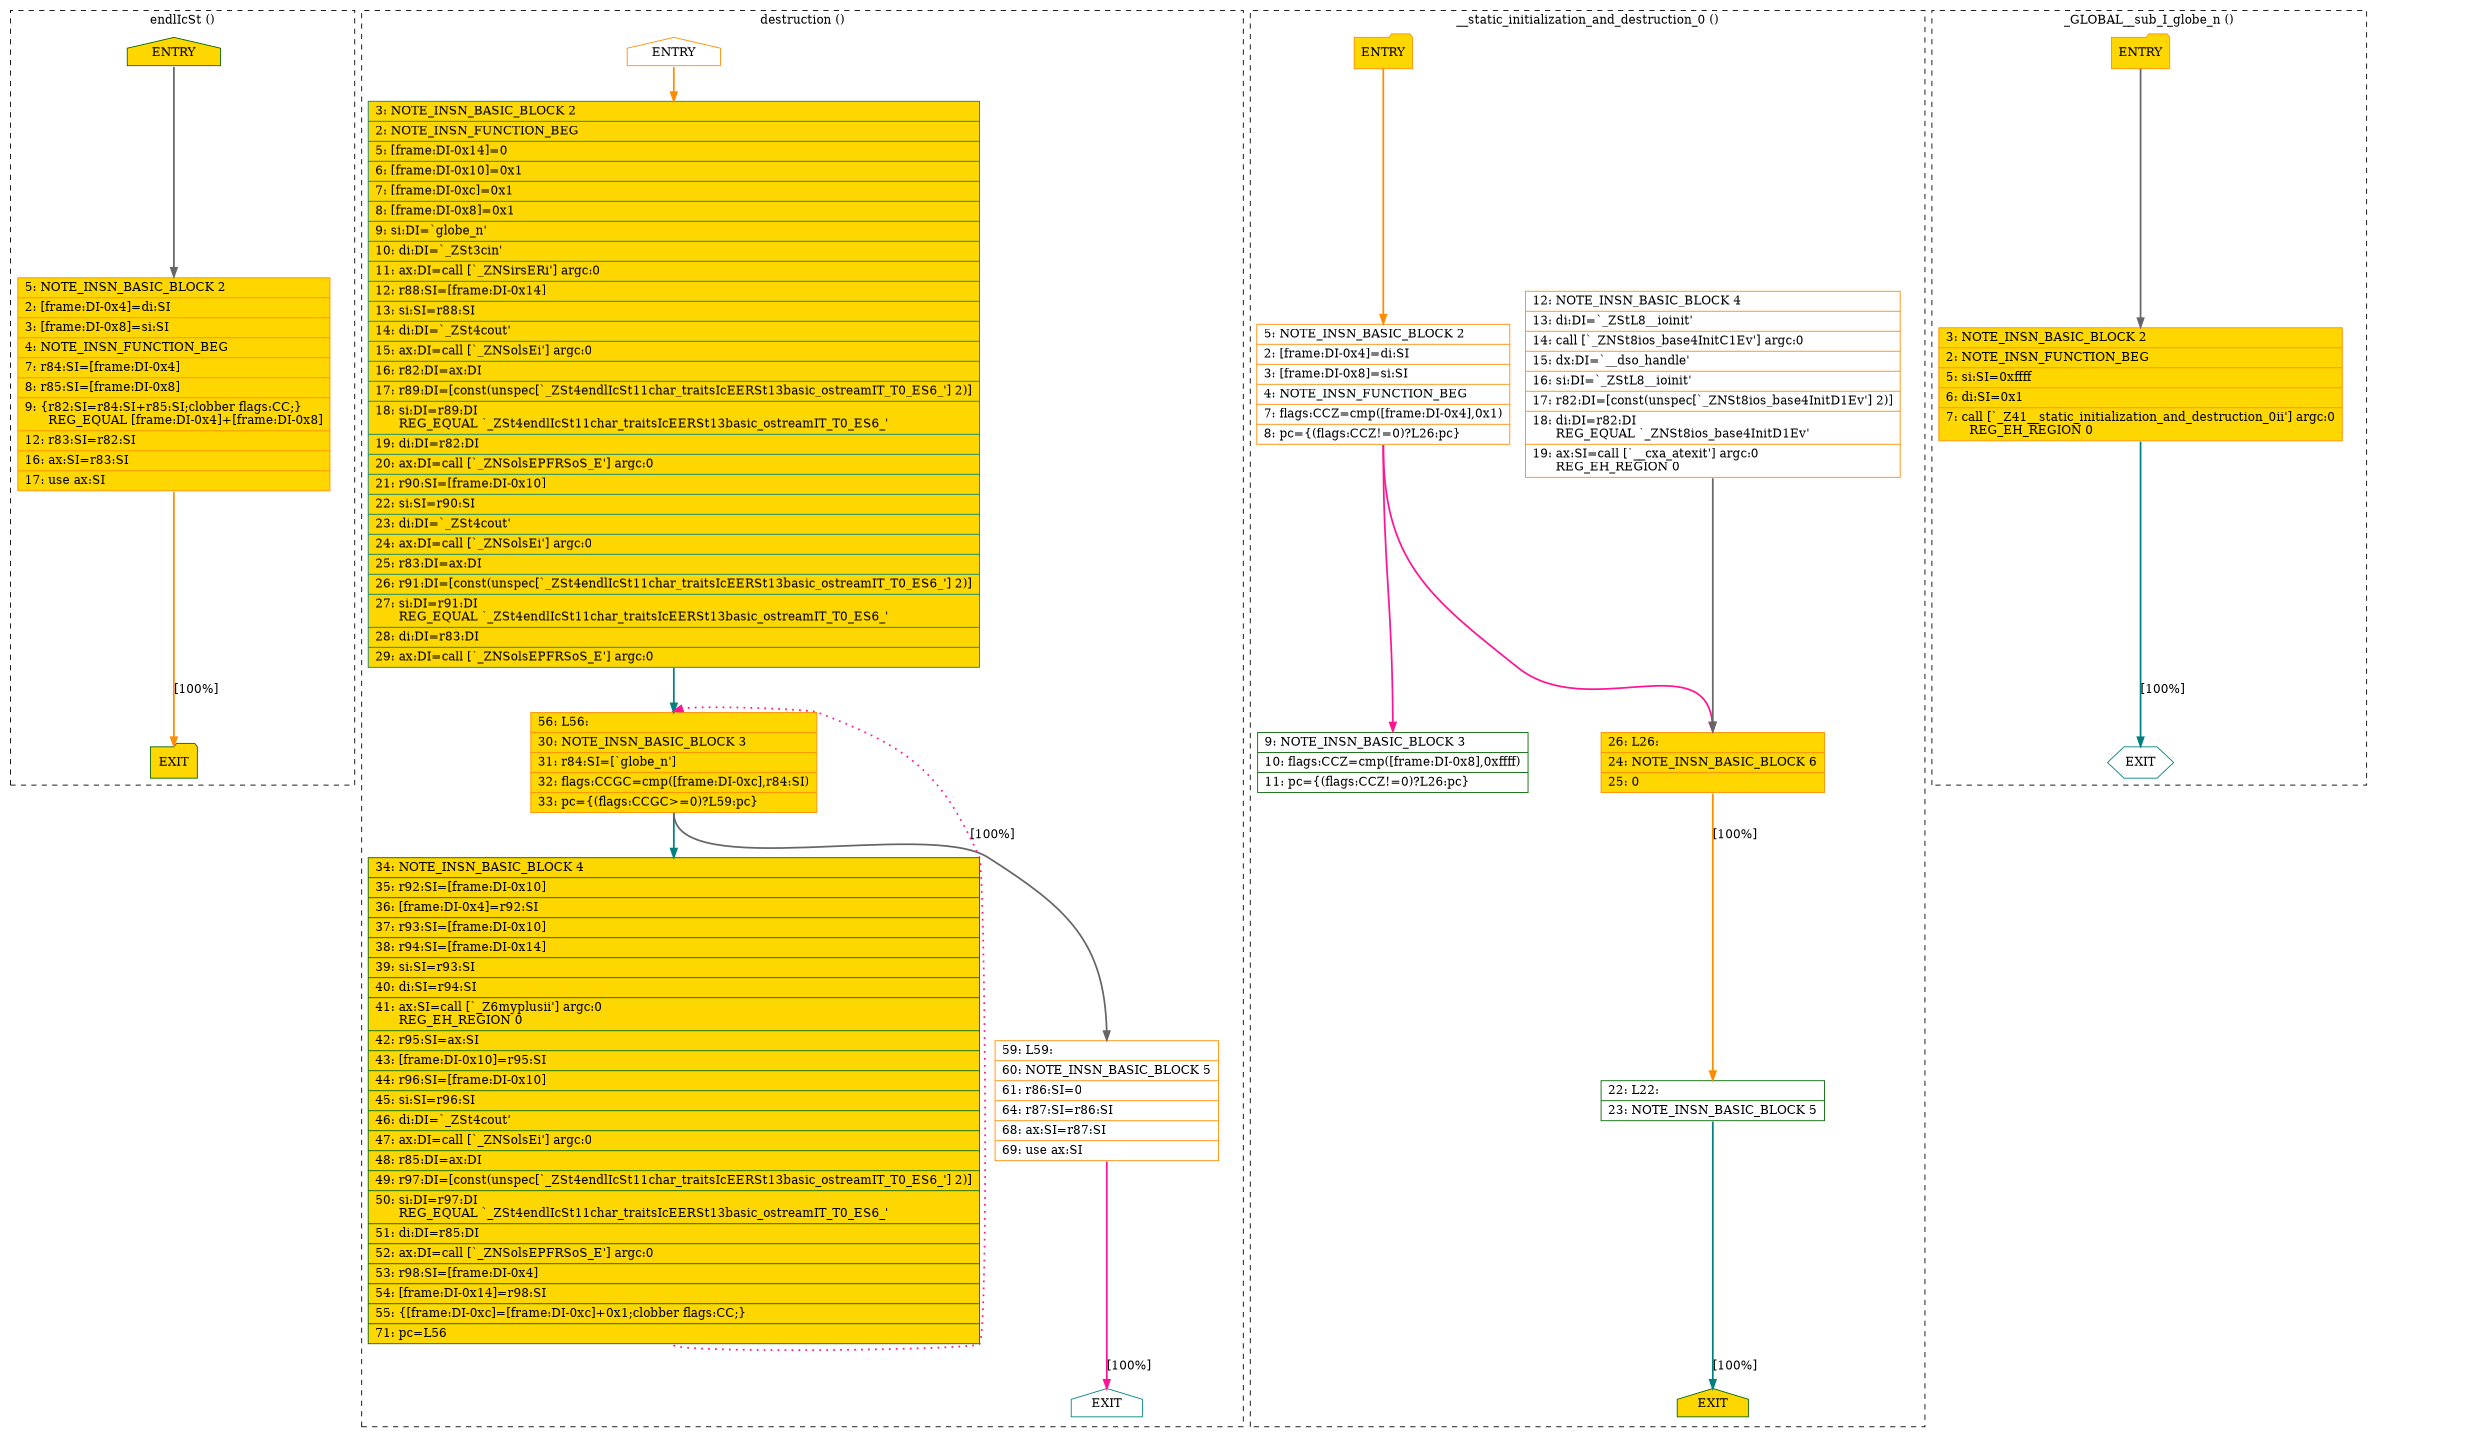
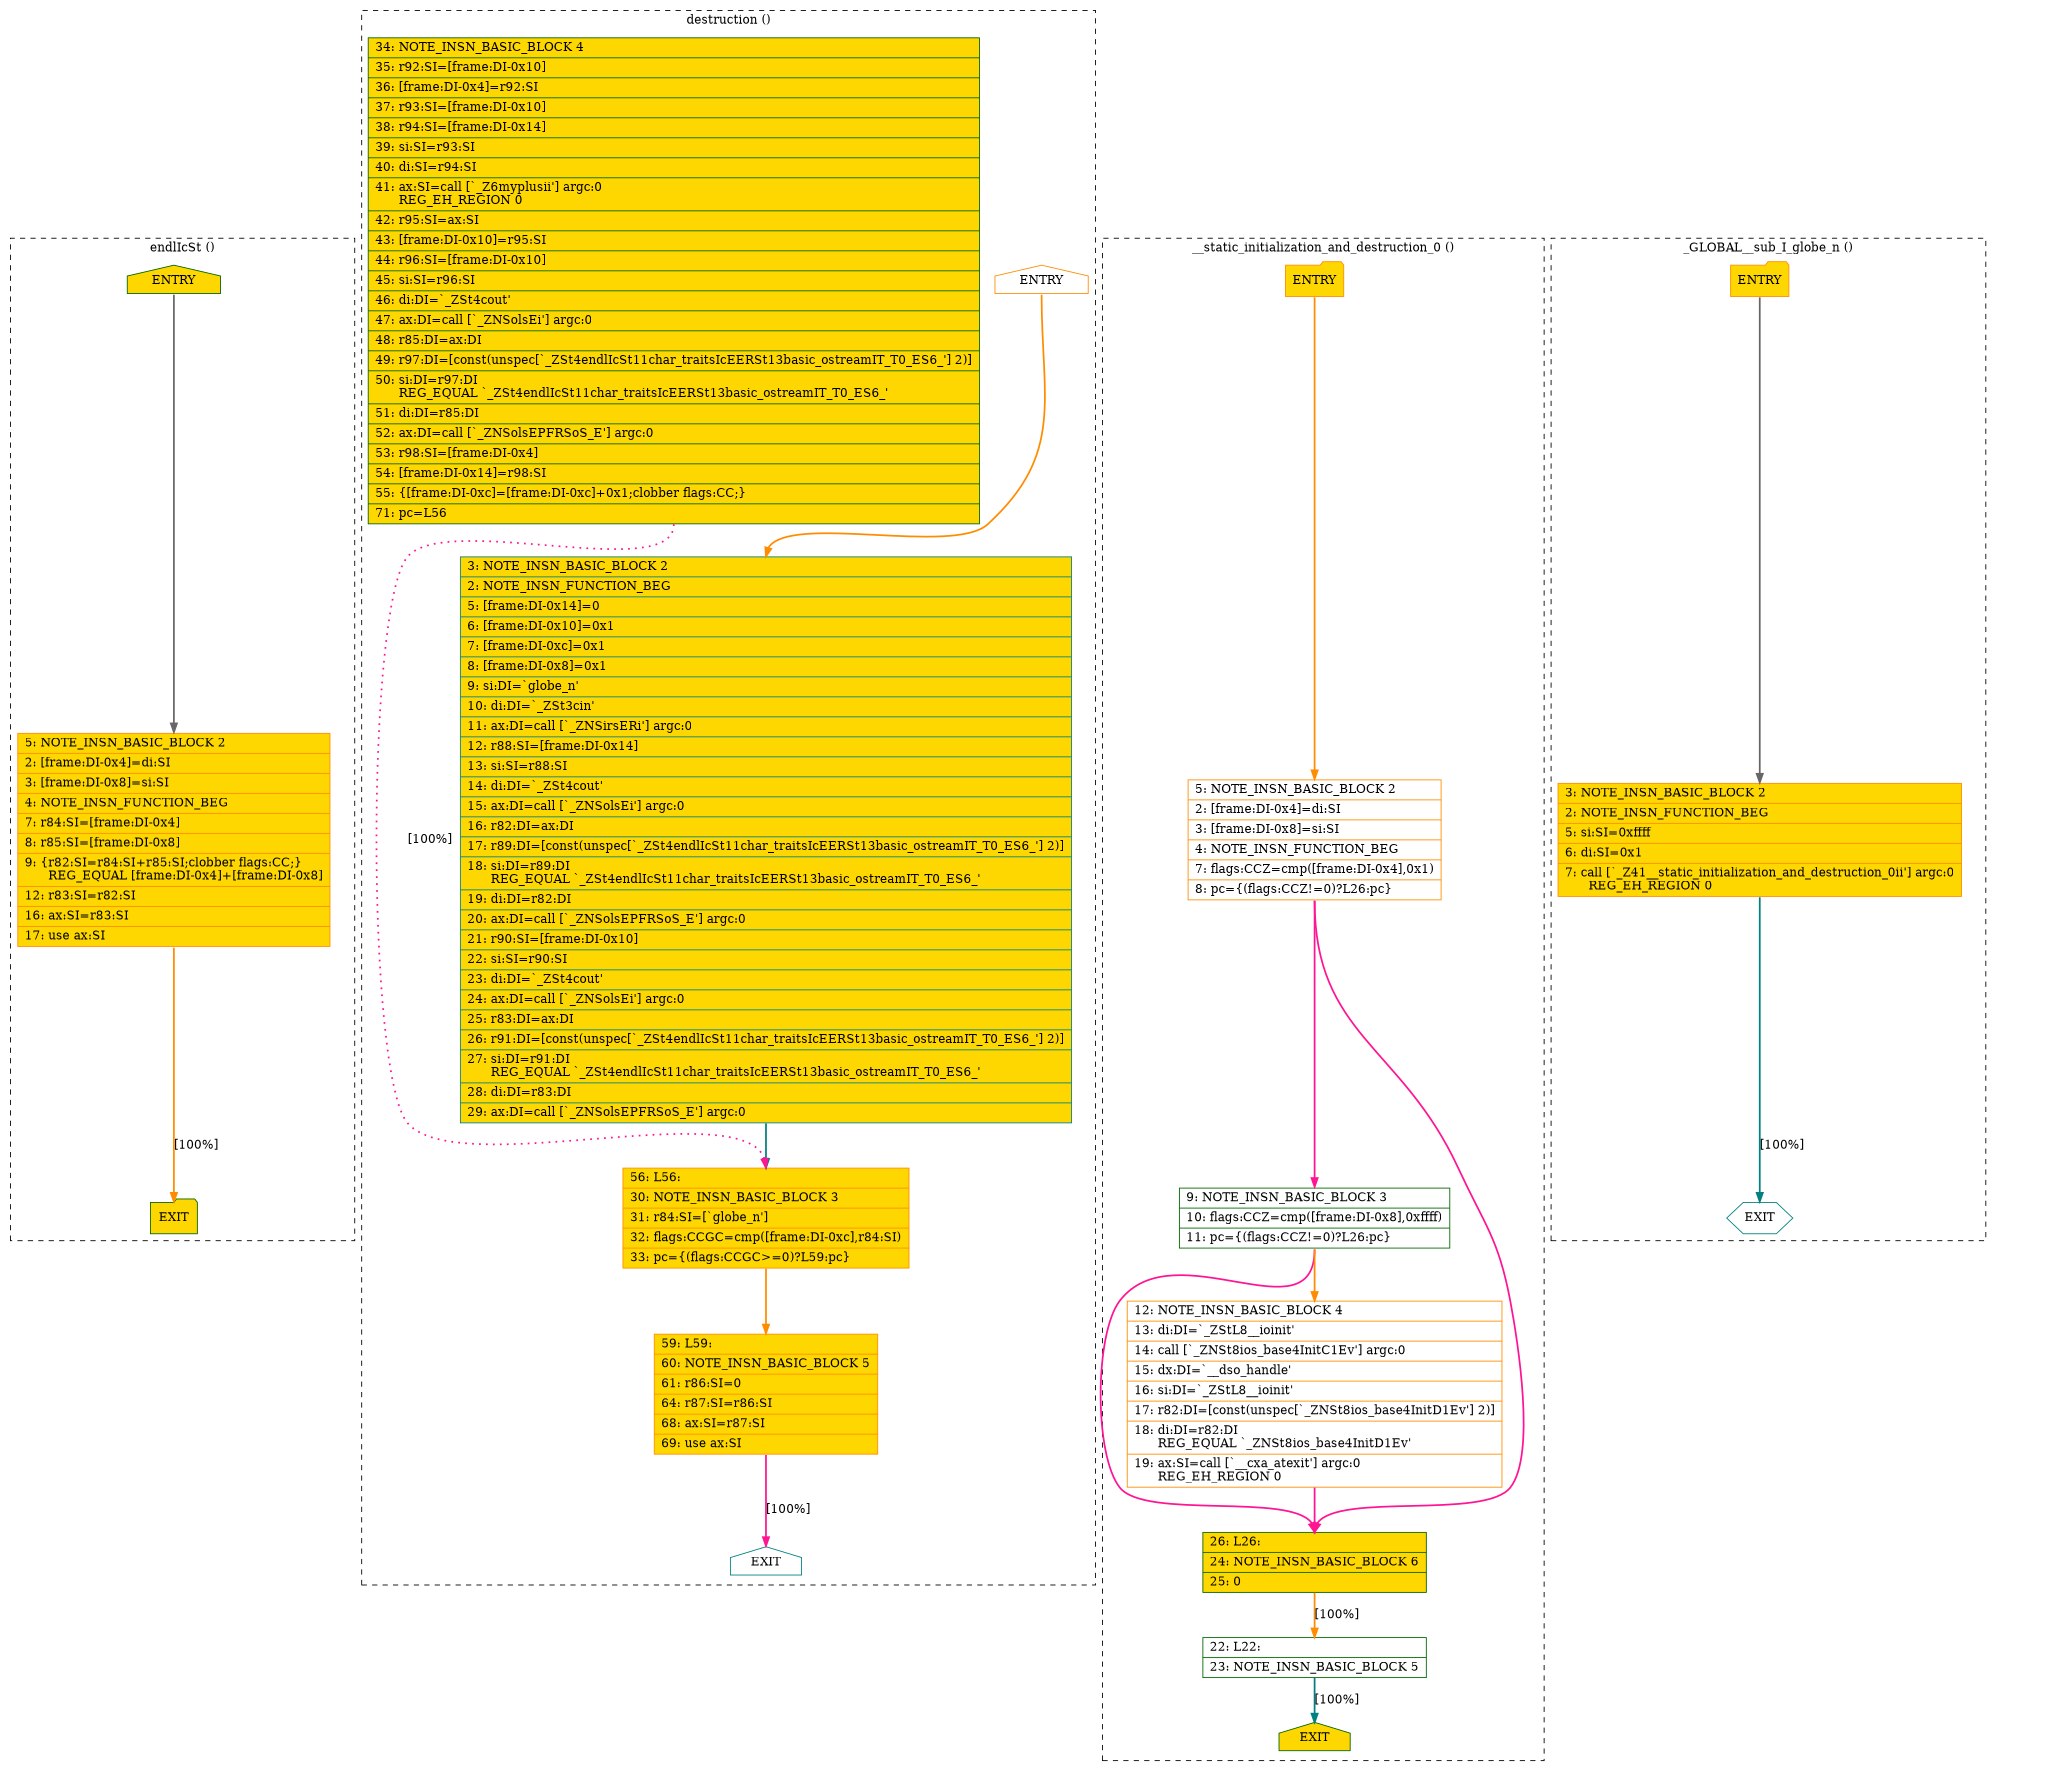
edge "12: NOTE_INSN_BASIC_BLOCK 4" -> "26: L26:": color gray40 -> deeppink
node "26: L26:": color darkorange -> darkgreen
edge "56: L56:" -> "34: NOTE_INSN_BASIC_BLOCK 4": removed
edge "56: L56:" -> "59: L59:": color gray40 -> darkorange
node "59: L59:": fillcolor white -> gold
edge "9: NOTE_INSN_BASIC_BLOCK 3" -> "12: NOTE_INSN_BASIC_BLOCK 4": added
edge "9: NOTE_INSN_BASIC_BLOCK 3" -> "26: L26:": added
